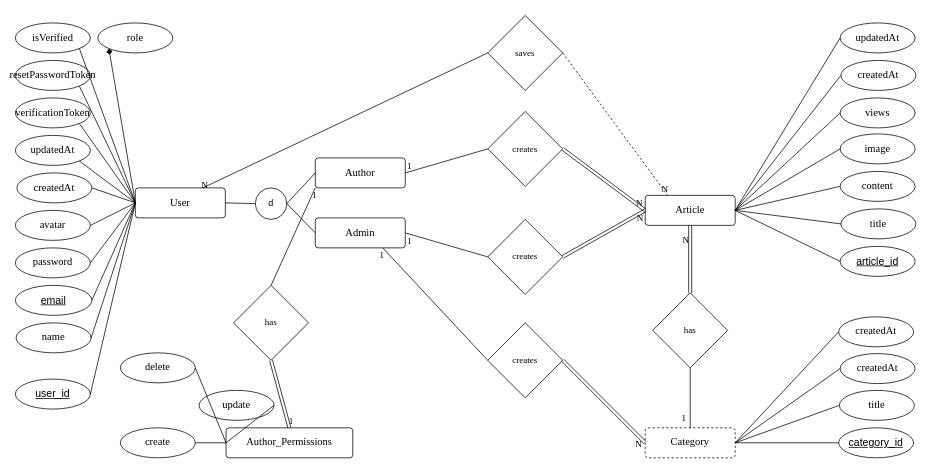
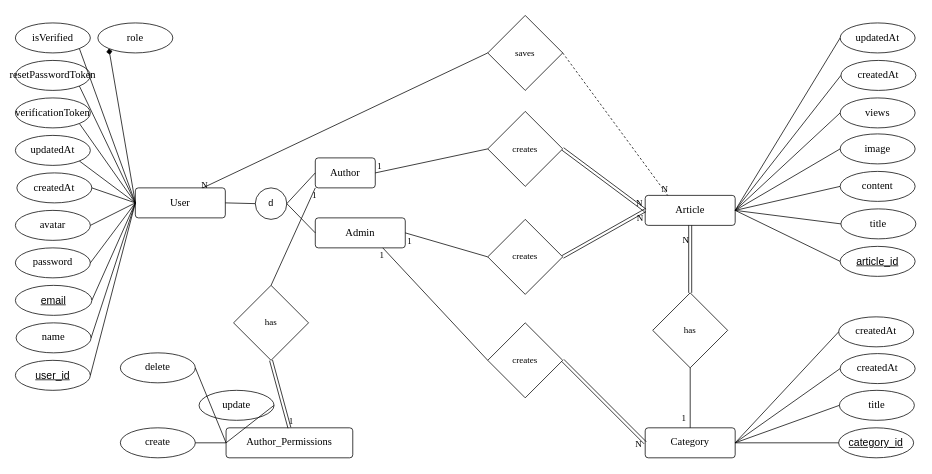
node "Author": size 90x30 -> 60x30
node "user_id": moved (53, 394) -> (53, 375)
node "Category": style dashed -> solid
